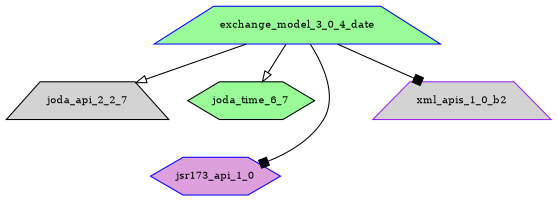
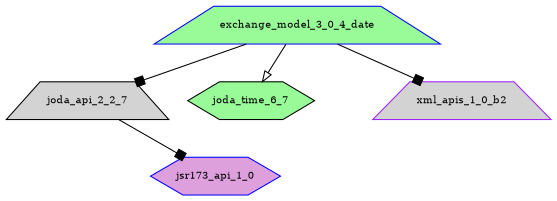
edge "exchange_model_3_0_4_date" -> "joda_api_2_2_7": arrowhead onormal -> box
edge "exchange_model_3_0_4_date" -> "jsr173_api_1_0": now "joda_api_2_2_7" -> "jsr173_api_1_0"
